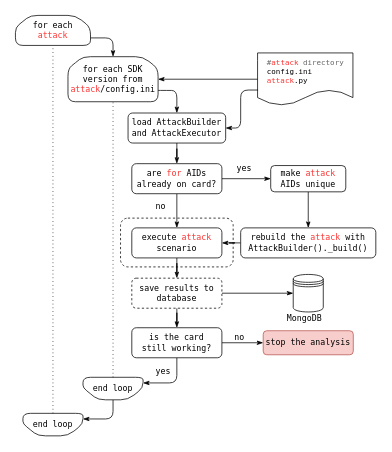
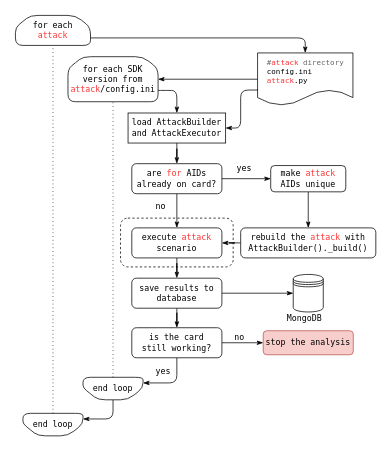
edge "for each attack" -> "for each SDK version from attack/config.ini": now "for each attack" -> "#attack directory config.ini attack.py"
node "load AttackBuilder and AttackExecutor": shape rounded rectangle -> rectangle
node "save results to database": style dashed -> solid
